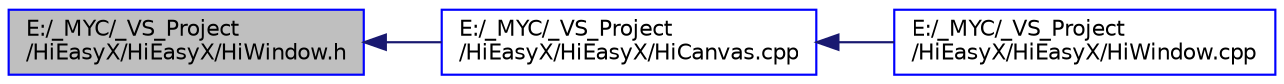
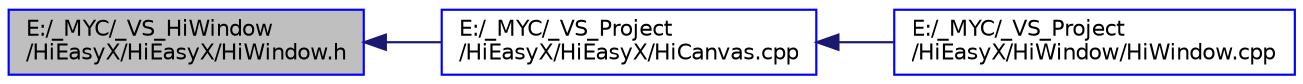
node "E:/_MYC/_VS_Project /HiEasyX/HiEasyX/HiWindow.h": label "E:/_MYC/_VS_Project /HiEasyX/HiEasyX/HiWindow.h" -> "E:/_MYC/_VS_HiWindow /HiEasyX/HiEasyX/HiWindow.h"
node "E:/_MYC/_VS_Project /HiEasyX/HiEasyX/HiWindow.cpp": label "E:/_MYC/_VS_Project /HiEasyX/HiEasyX/HiWindow.cpp" -> "E:/_MYC/_VS_Project /HiEasyX/HiWindow/HiWindow.cpp"
